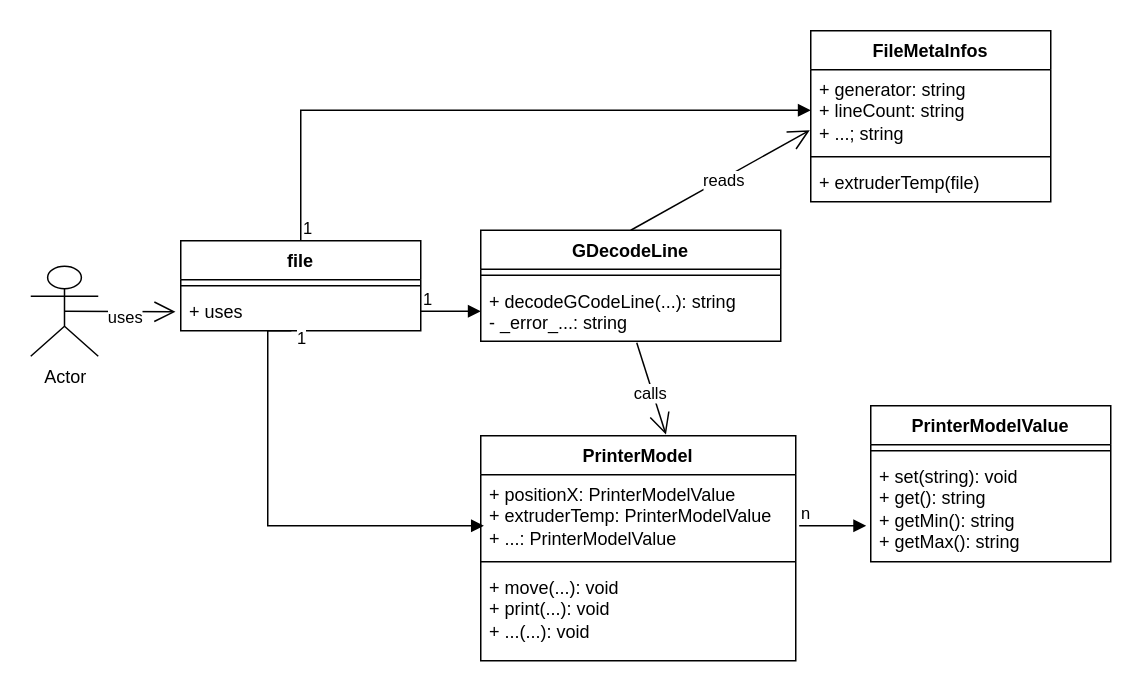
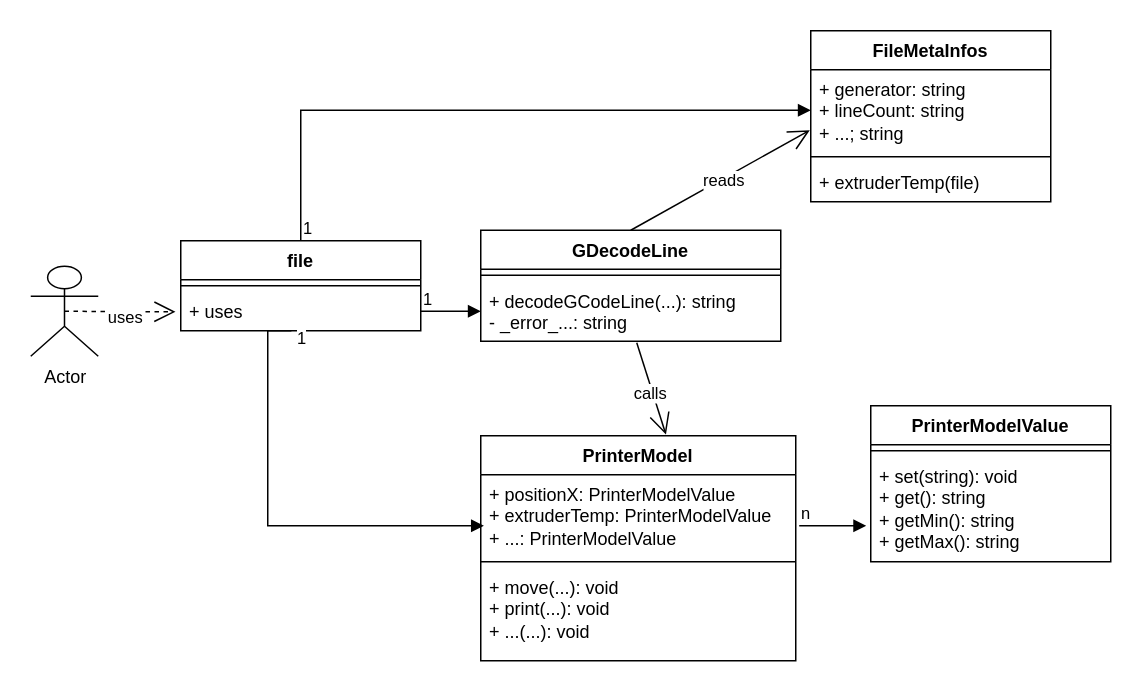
edge "Actor" -> "+ uses": style solid -> dashed
